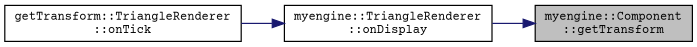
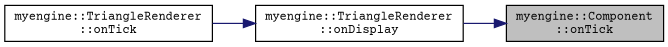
node "getTransform::TriangleRenderer ::onTick": label "getTransform::TriangleRenderer ::onTick" -> "myengine::TriangleRenderer ::onTick"
node "myengine::Component ::getTransform": label "myengine::Component ::getTransform" -> "myengine::Component ::onTick"
